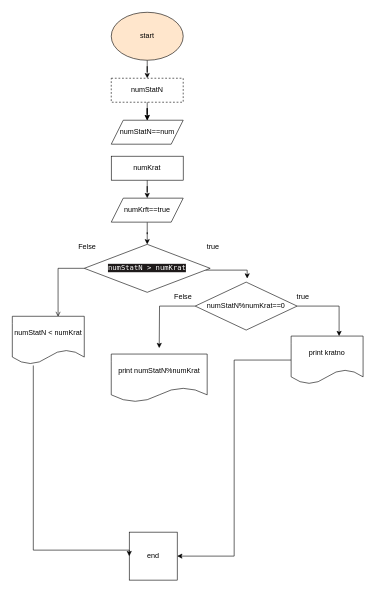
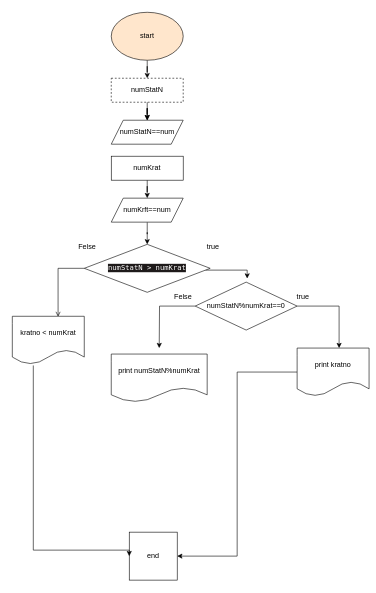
node "numKrft==true": label "numKrft==true" -> "numKrft==num"
node "numStatN < numKrat": label "numStatN < numKrat" -> "kratno < numKrat"
node "print kratno": moved (327, 360) -> (333, 372)
